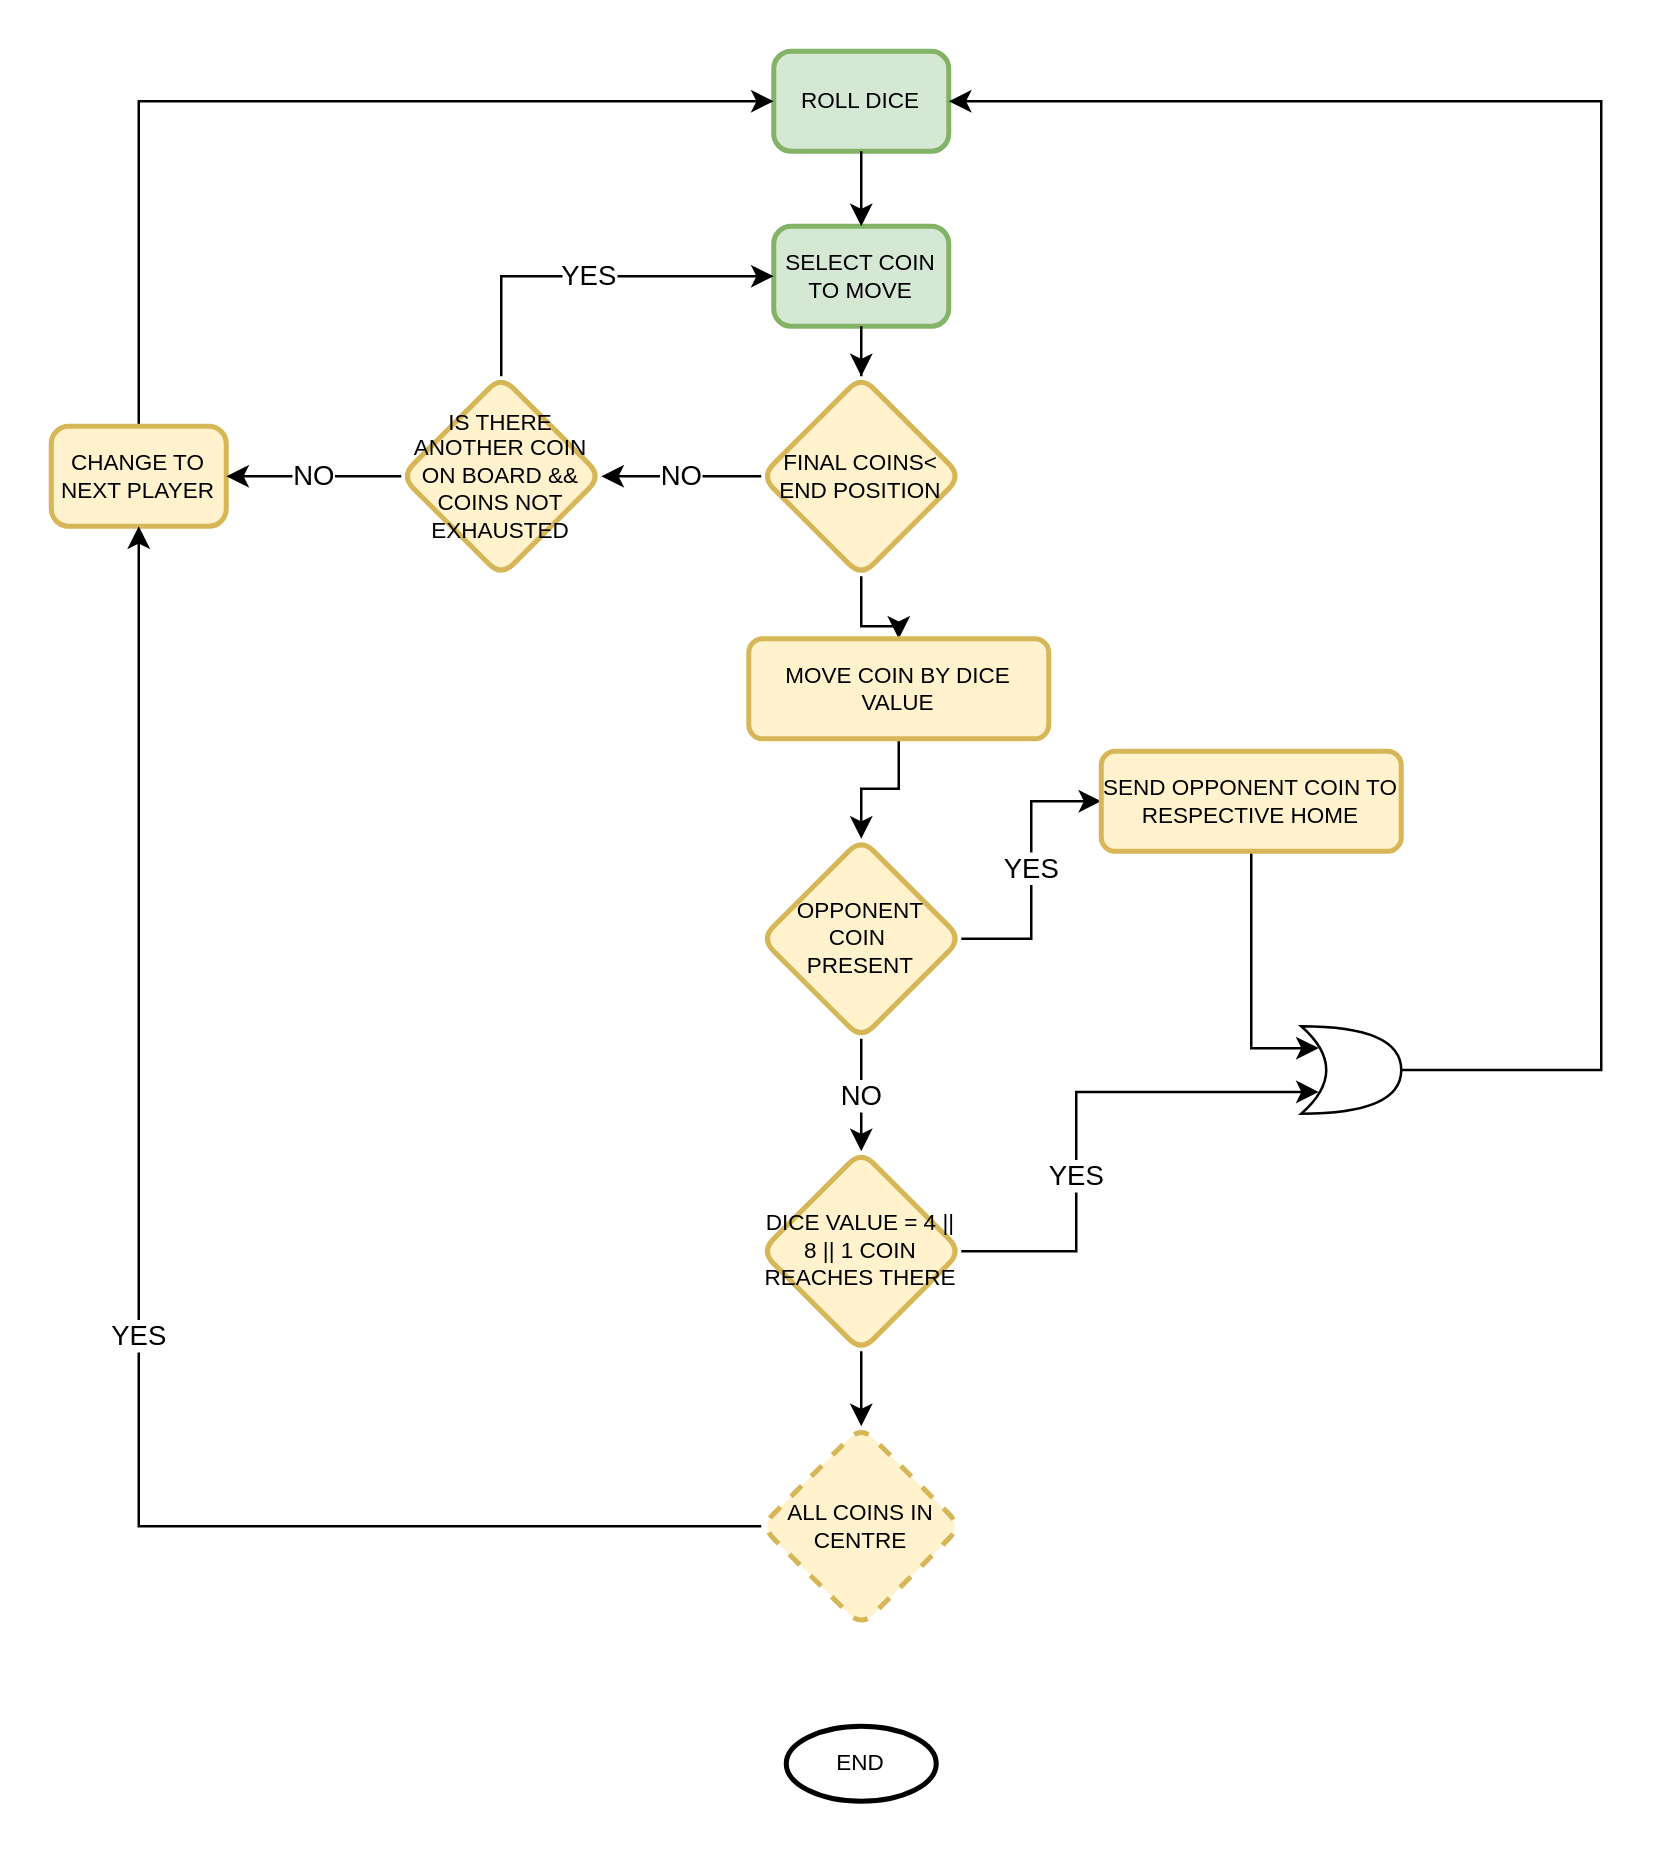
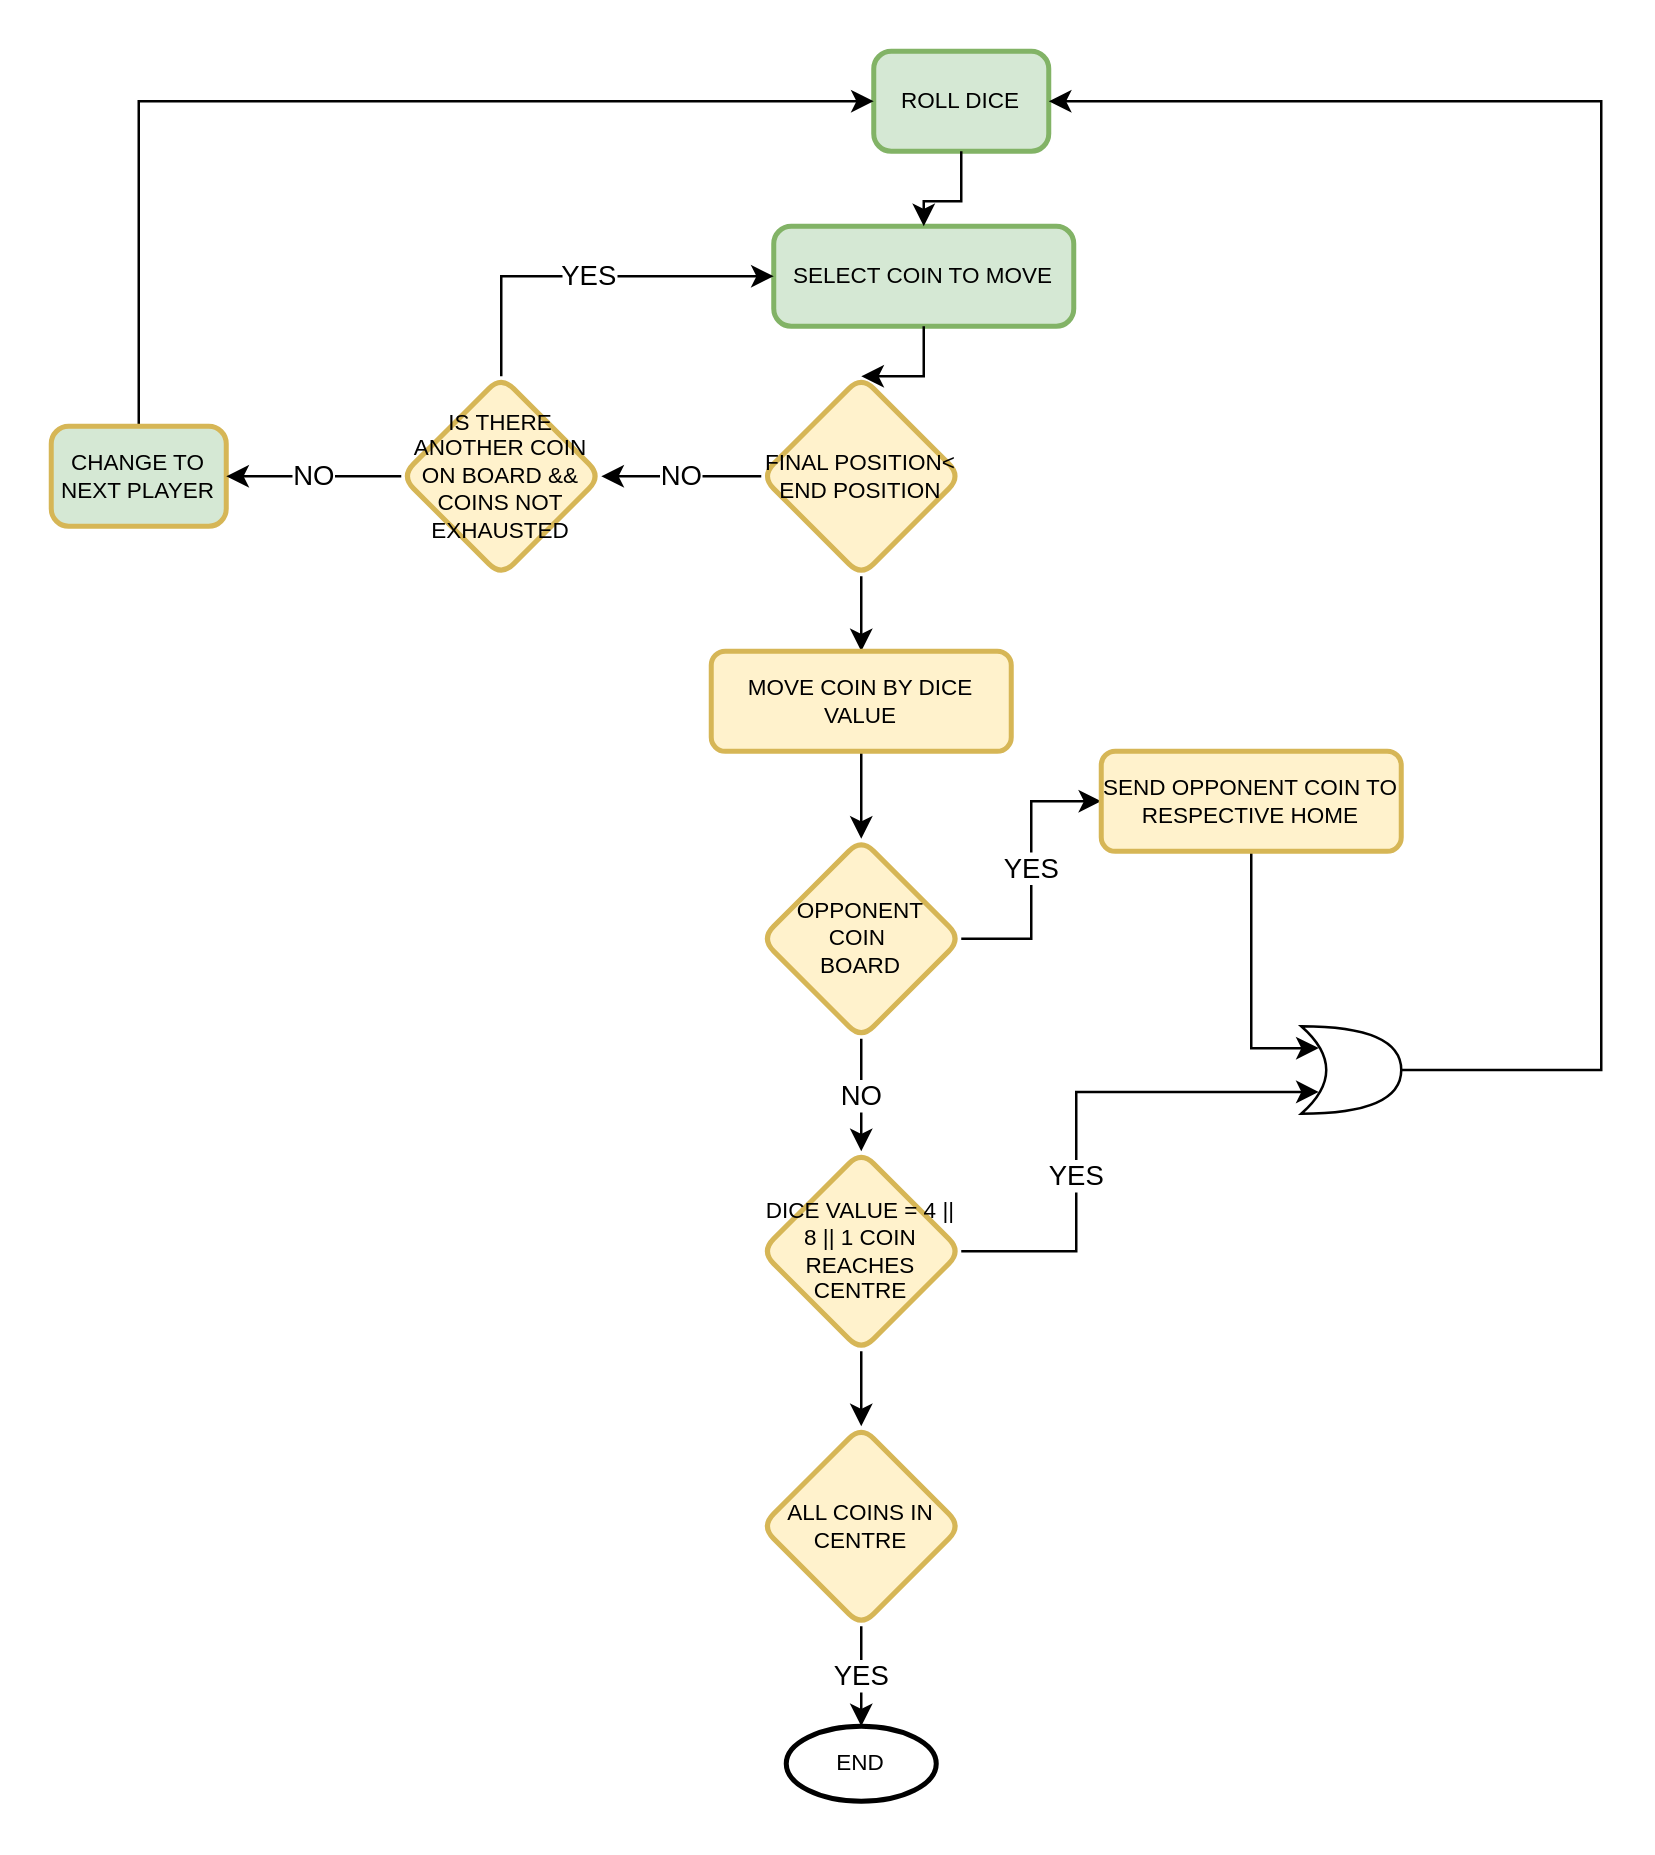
node "ROLL DICE": moved (861, 101) -> (961, 101)
node "SELECT COIN TO MOVE": size 175x100 -> 300x100
node "CHANGE TO NEXT PLAYER": fillcolor #fff2cc -> #d5e8d4
node "FINAL COINS< END POSITION": label "FINAL COINS< END POSITION" -> "FINAL POSITION< END POSITION"
node "MOVE COIN BY DICE VALUE": moved (899, 689) -> (861, 701)
node "OPPONENT COIN PRESENT": label "OPPONENT COIN PRESENT" -> "OPPONENT COIN BOARD"
node "DICE VALUE = 4 || 8 || 1 COIN REACHES THERE": label "DICE VALUE = 4 || 8 || 1 COIN REACHES THERE" -> "DICE VALUE = 4 || 8 || 1 COIN REACHES CENTRE"
edge "ALL COINS IN CENTRE" -> "CHANGE TO NEXT PLAYER": now "ALL COINS IN CENTRE" -> "END"
node "ALL COINS IN CENTRE": style dashed -> solid
